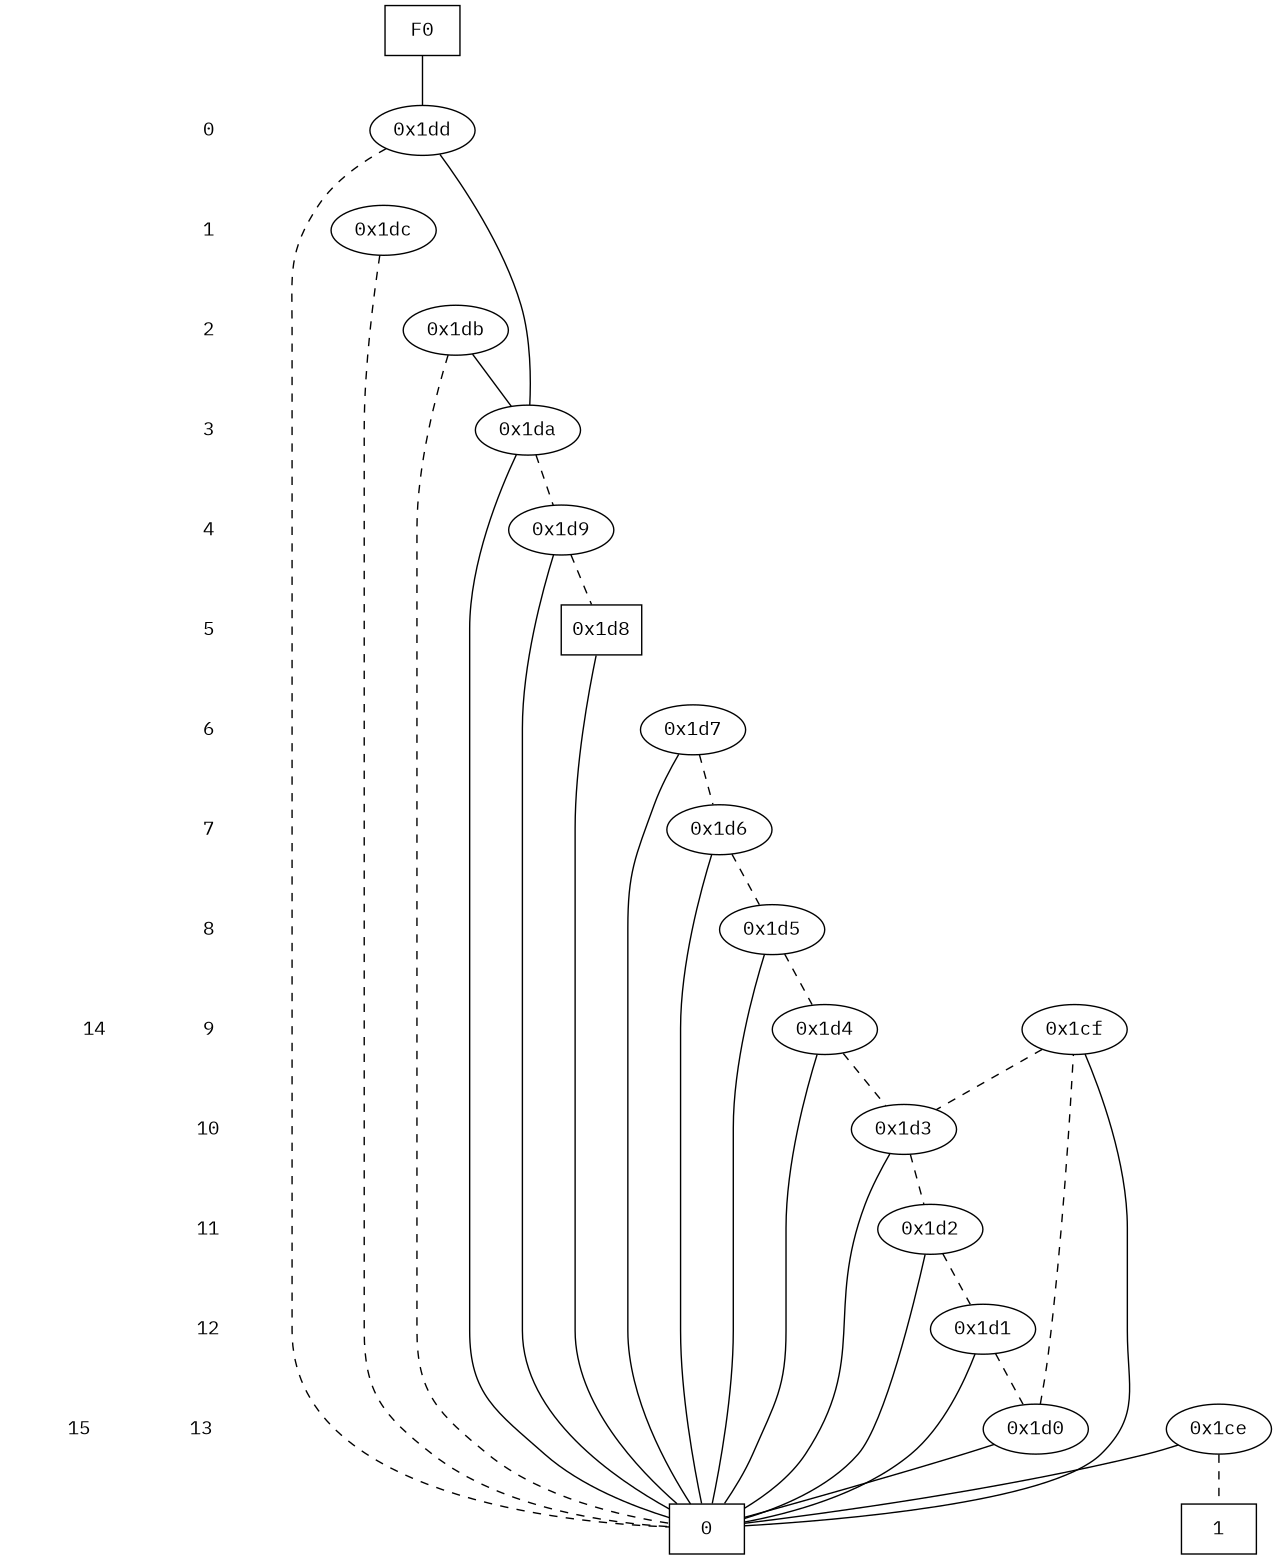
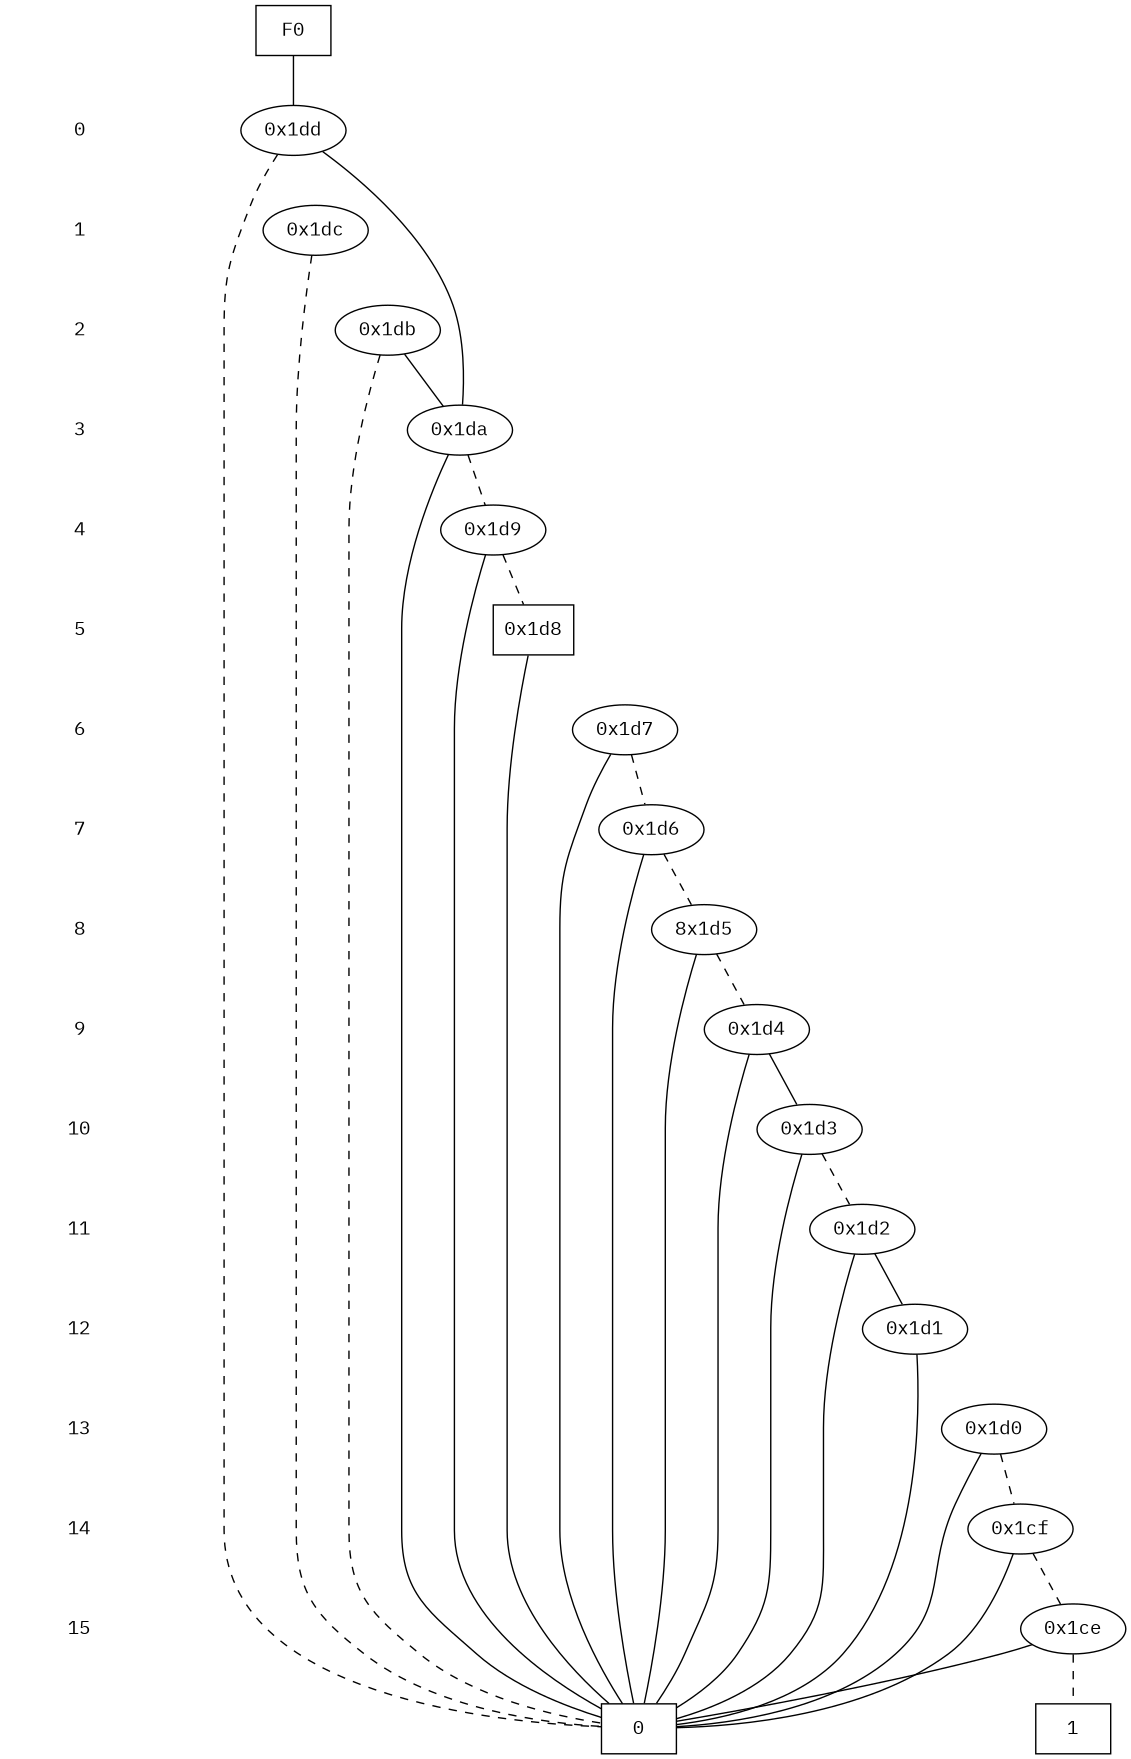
node "0x1d5": label "0x1d5" -> "8x1d5"
edge "0x1d4" -- "0x1d3": style dashed -> solid
edge "0x1cf" -- "0x1d3": now "0x1cf" -- "0x1ce"
edge "0x1d2" -- "0x1d1": style dashed -> solid
edge "0x1d1" -- "0x1d0": removed
